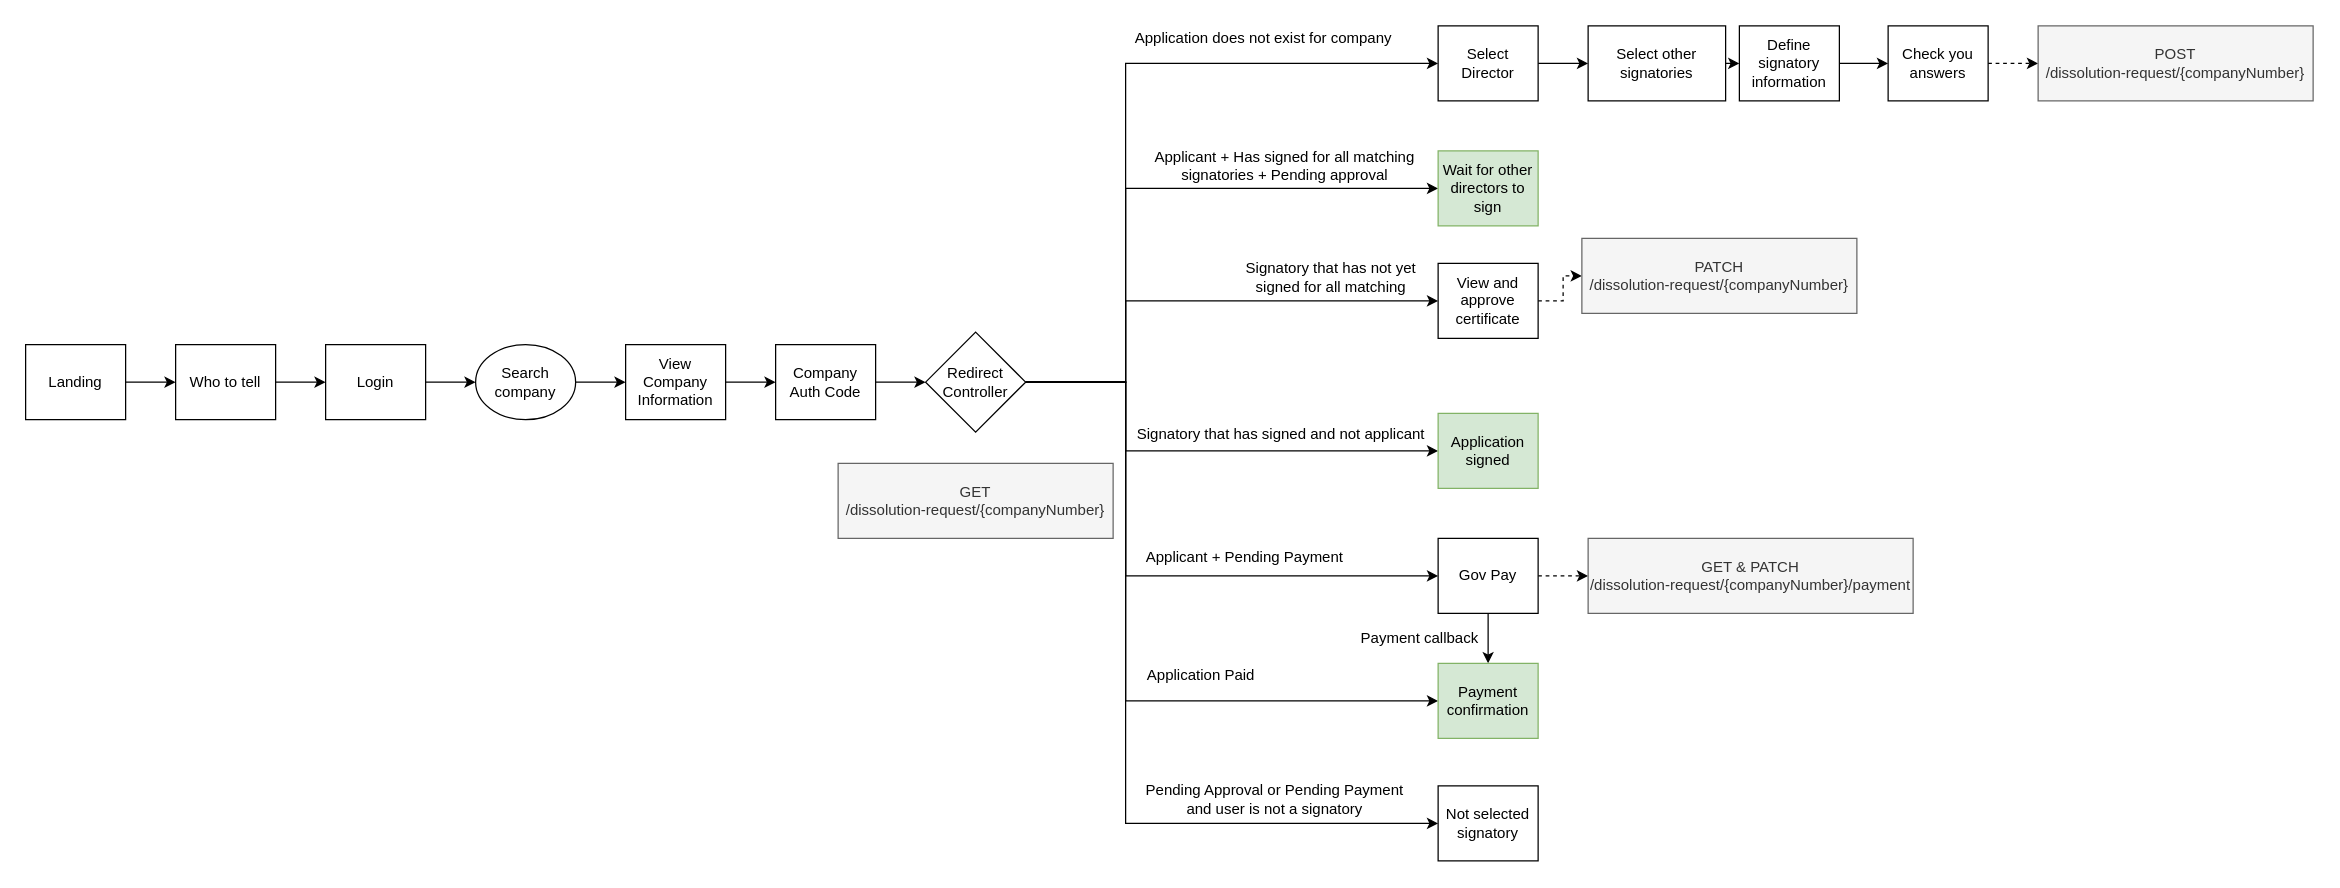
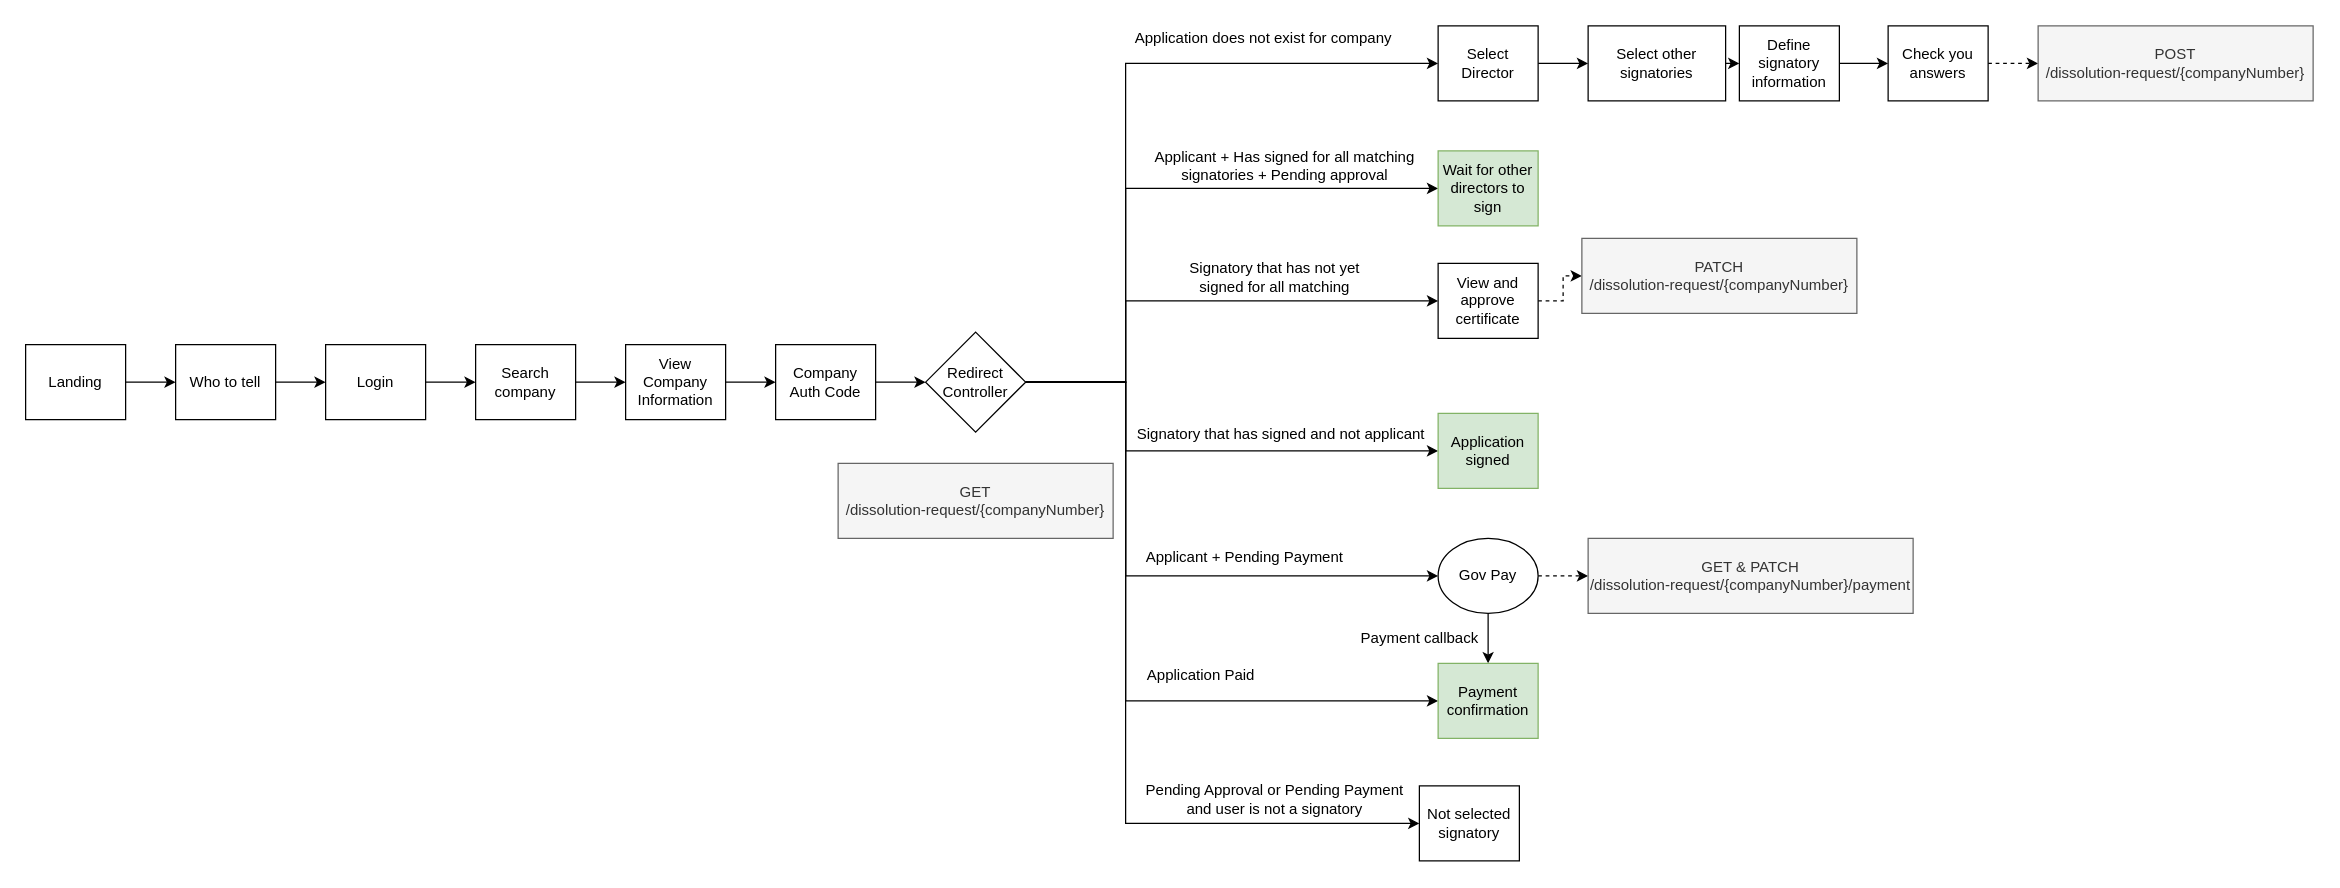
node "Signatory that has not yet signed for all matching": moved (1331, 277) -> (1274, 277)
node "Search company": shape ellipse -> rectangle
node "Gov Pay": shape rectangle -> ellipse
node "Not selected signatory": moved (1488, 823) -> (1469, 823)
